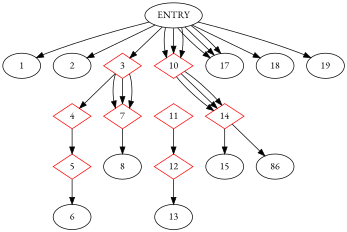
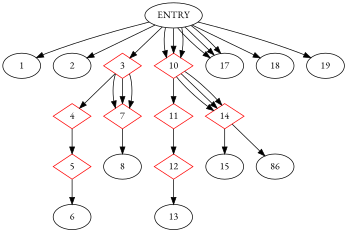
edge "10" -> "11": added
